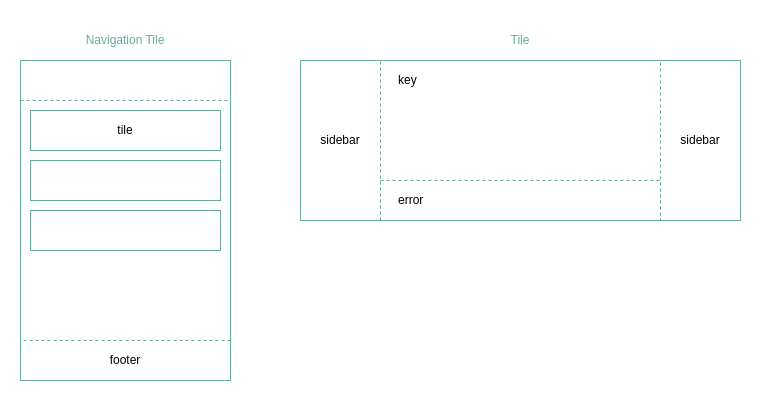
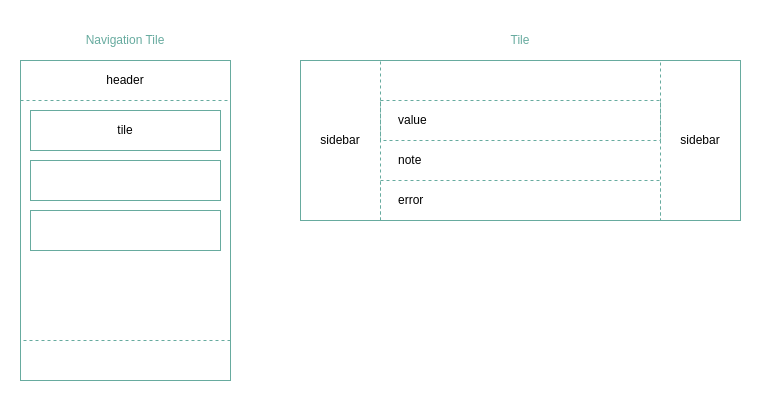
node "header": added
node "key": removed
node "value": added
node "note": added
node "footer": removed
